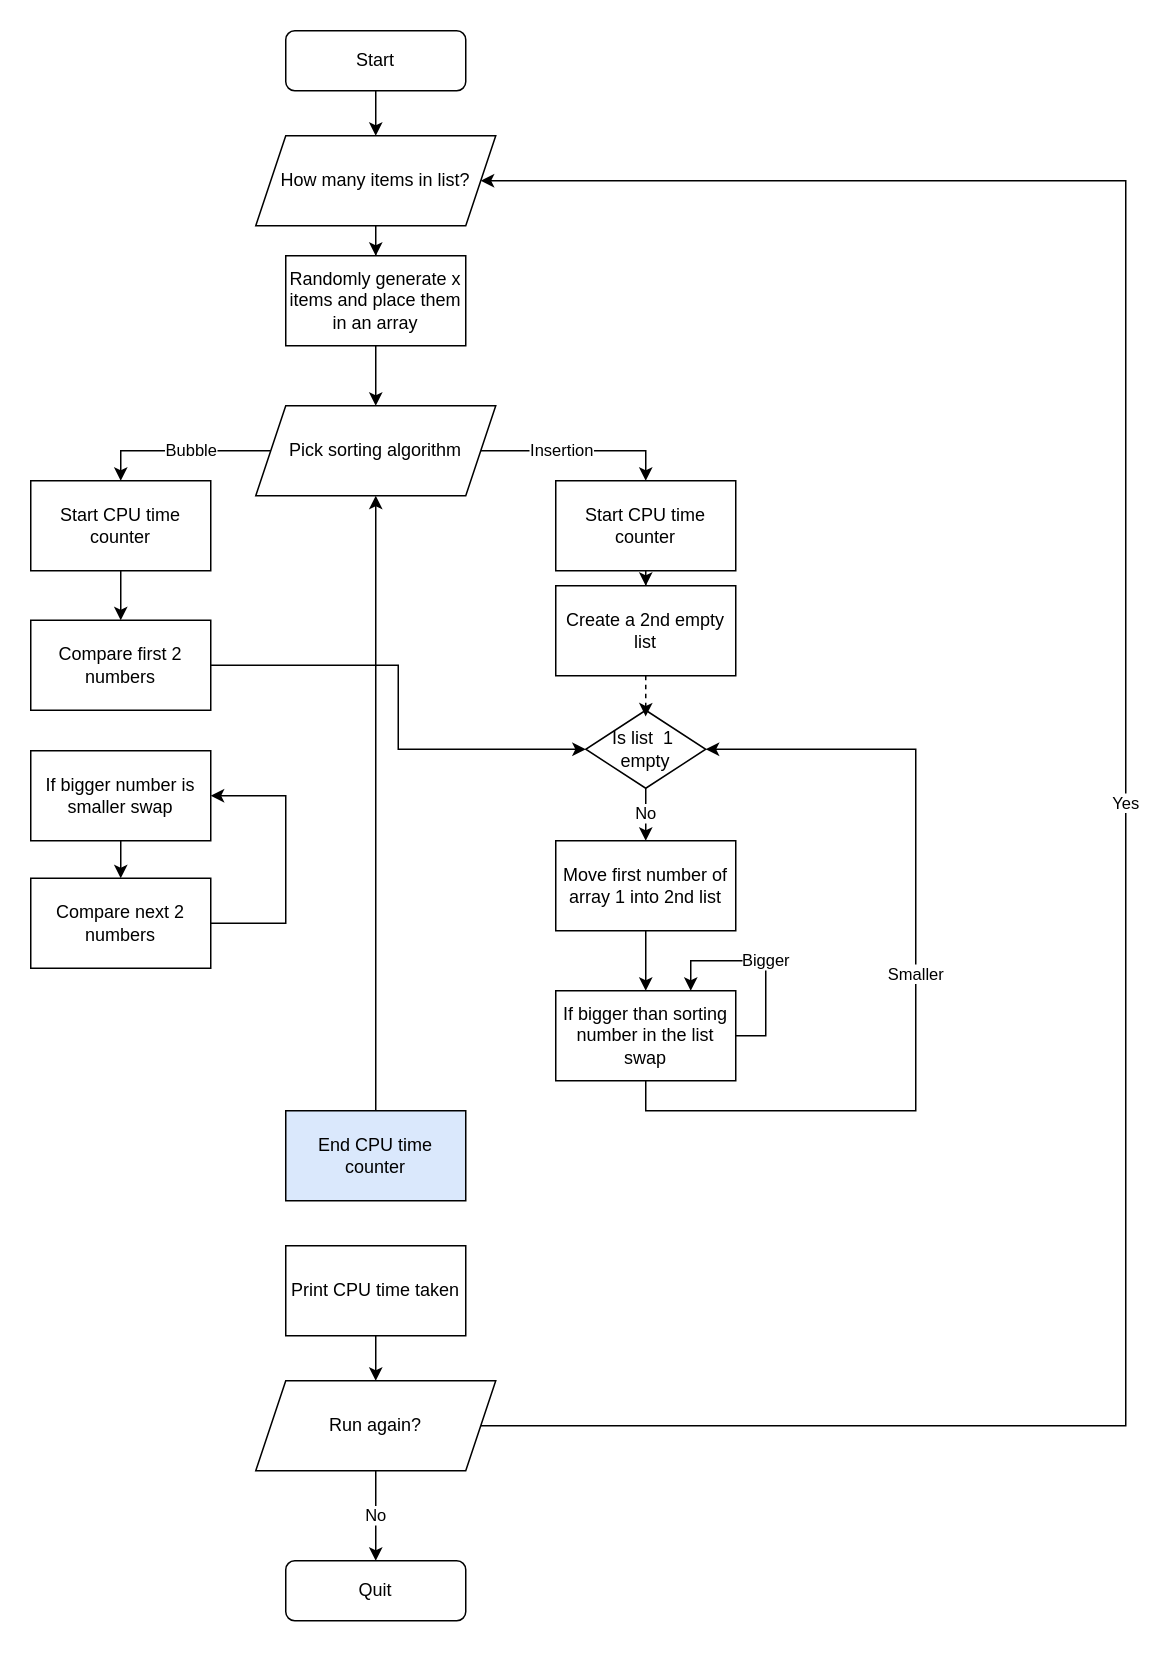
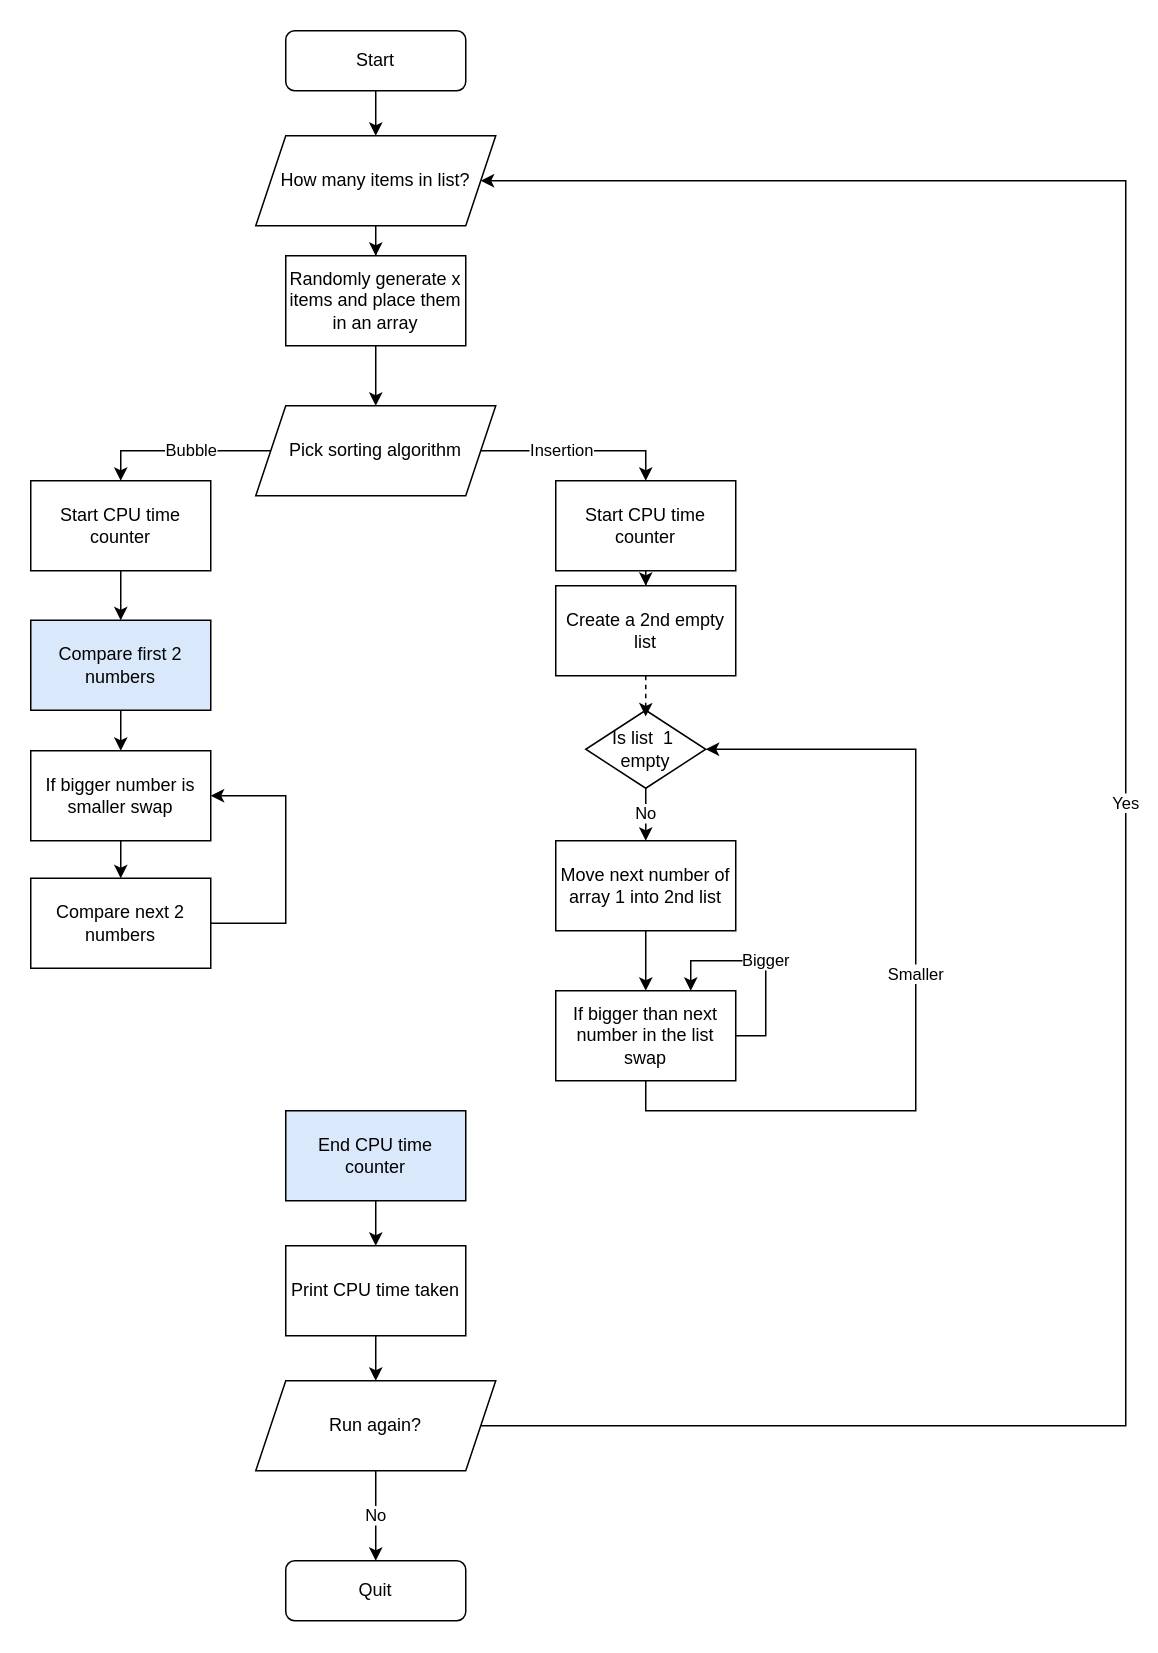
node "Compare first 2 numbers": fillcolor #ffffff -> #dae8fc
edge "Compare first 2 numbers" -> "Is list 1 empty": now "Compare first 2 numbers" -> "If bigger number is smaller swap"
edge "End CPU time counter" -> "Pick sorting algorithm": now "End CPU time counter" -> "Print CPU time taken"
node "Move first number of array 1 into 2nd list": label "Move first number of array 1 into 2nd list" -> "Move next number of array 1 into 2nd list"
node "If bigger than sorting number in the list swap": label "If bigger than sorting number in the list swap" -> "If bigger than next number in the list swap"
